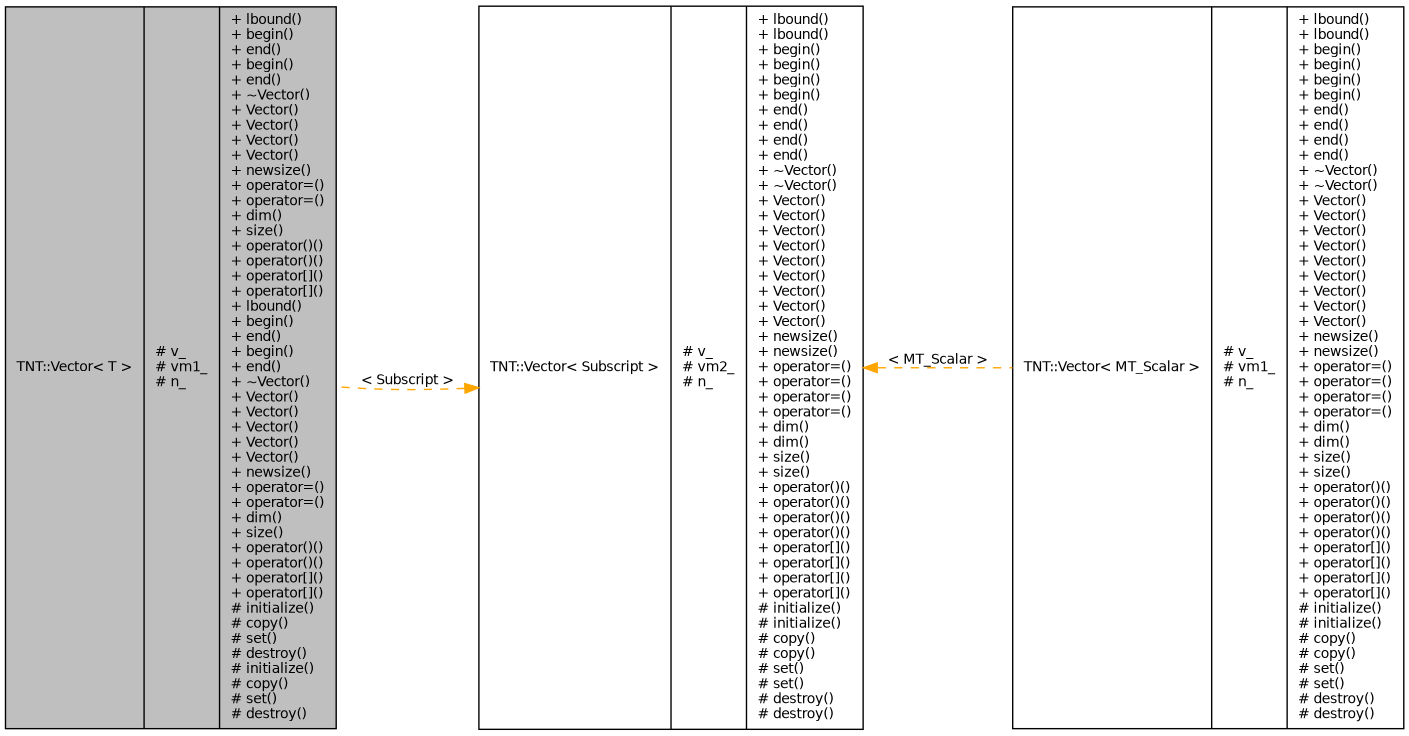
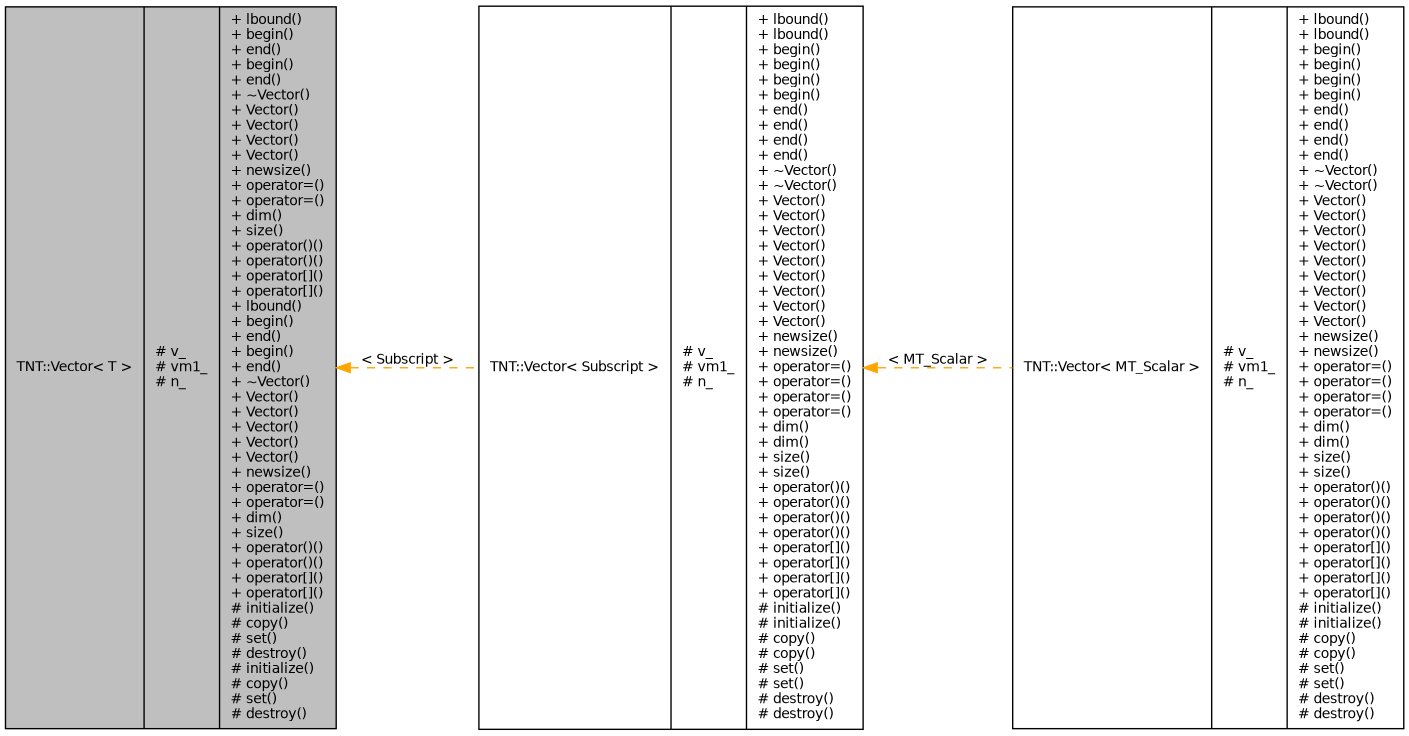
node "TNT::Vector< Subscript >": text "# vm2_" -> "# vm1_"
edge "TNT::Vector< T >" -> "TNT::Vector< Subscript >": reversed
